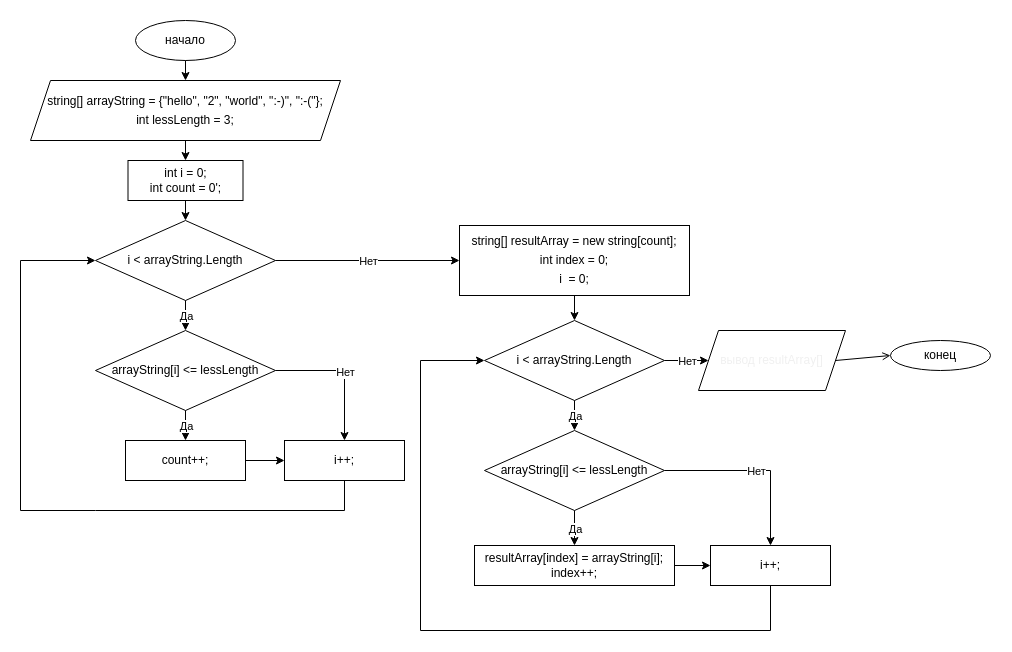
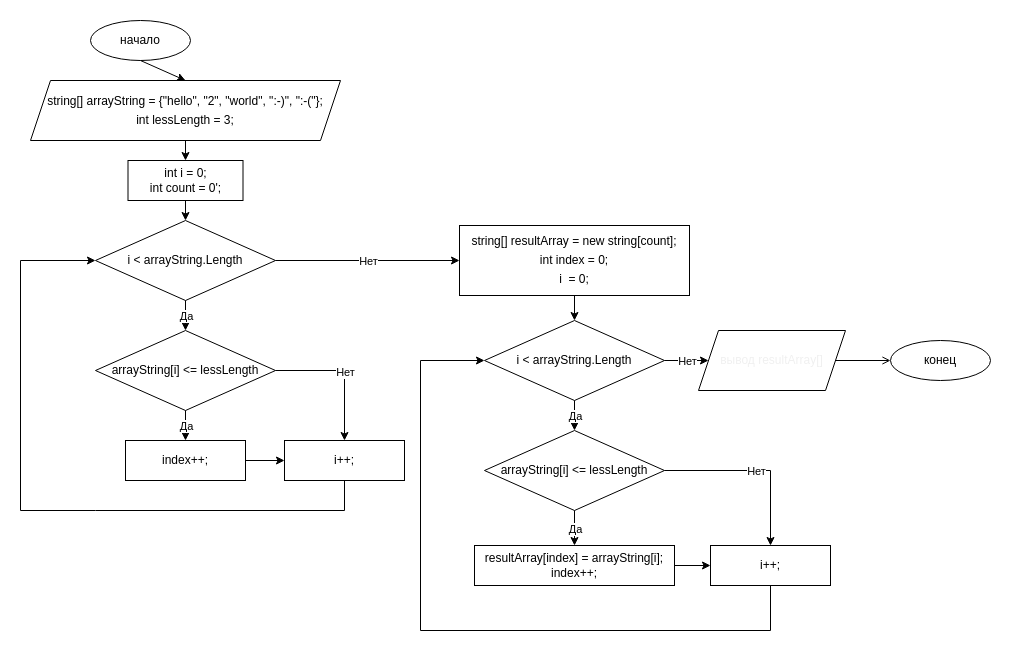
node "начало": moved (186, 41) -> (141, 41)
node "конец": size 100x30 -> 100x40
node "count++;": label "count++;" -> "index++;"
